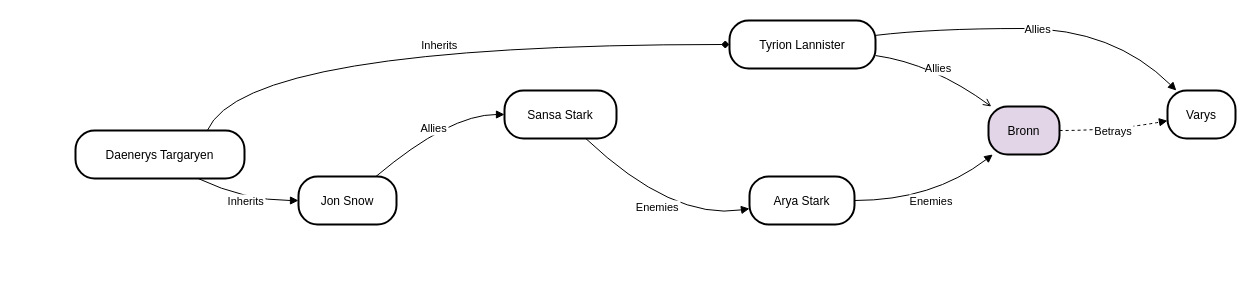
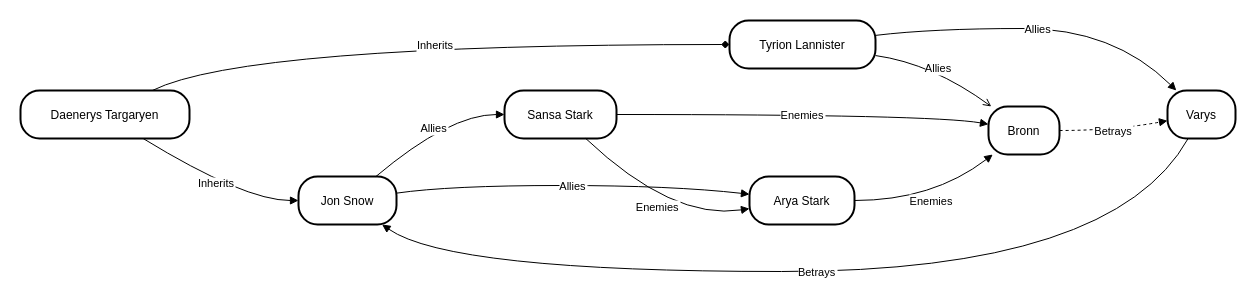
edge "Sansa Stark" -> "Bronn": added, label "Enemies"
node "Bronn": fillcolor #e1d5e7 -> #ffffff
node "Daenerys Targaryen": moved (160, 155) -> (105, 115)
edge "Jon Snow" -> "Arya Stark": added, label "Allies"
edge "Varys" -> "Jon Snow": added, label "Betrays"
